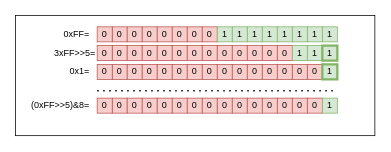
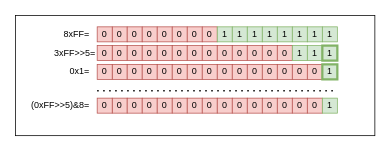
node "0xFF=": label "0xFF=" -> "8xFF="
